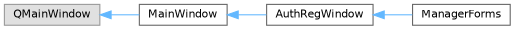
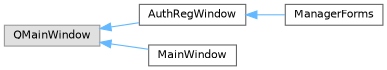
edge "AuthRegWindow" -> "MainWindow": now "AuthRegWindow" -> "QMainWindow"
